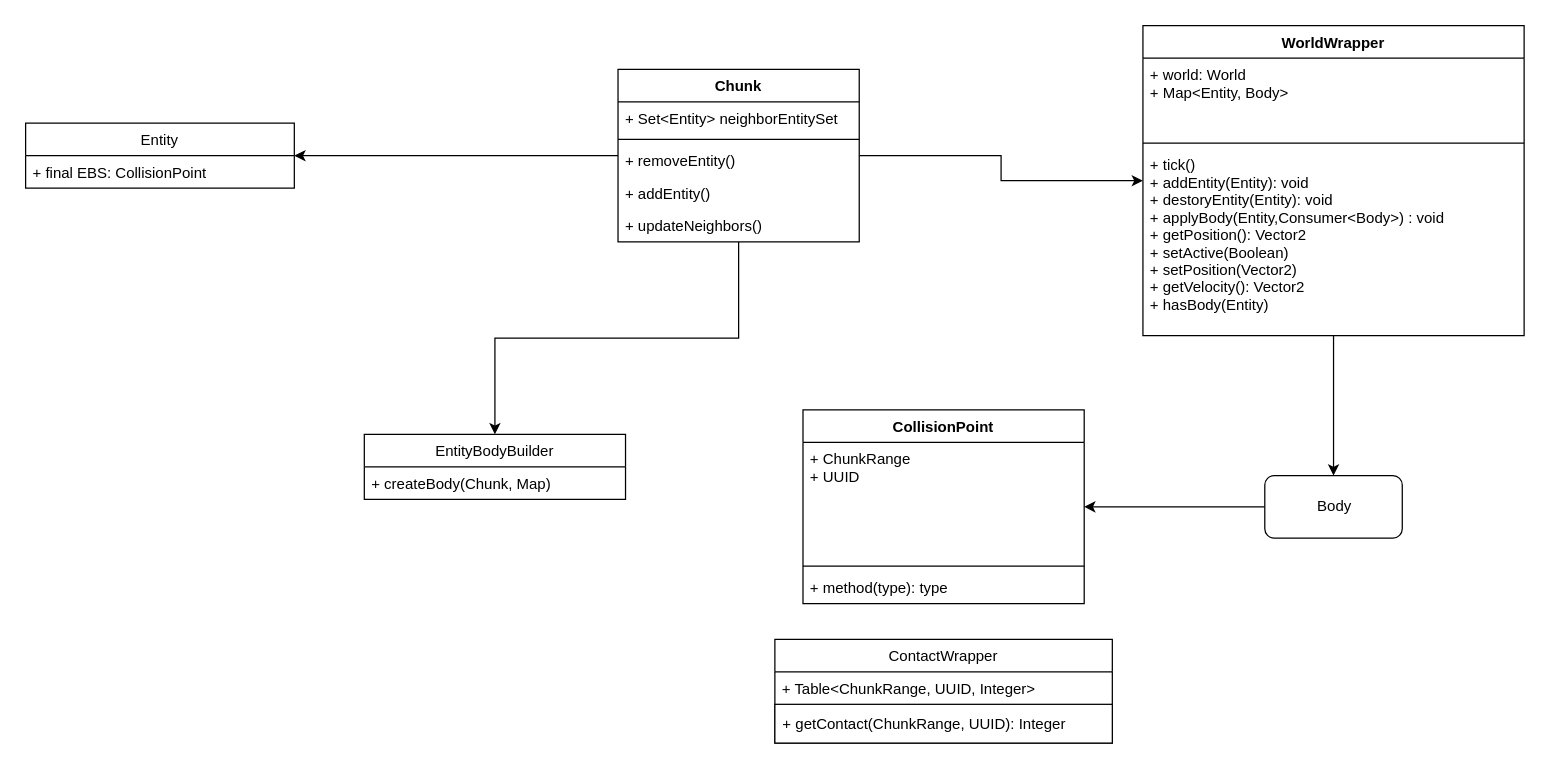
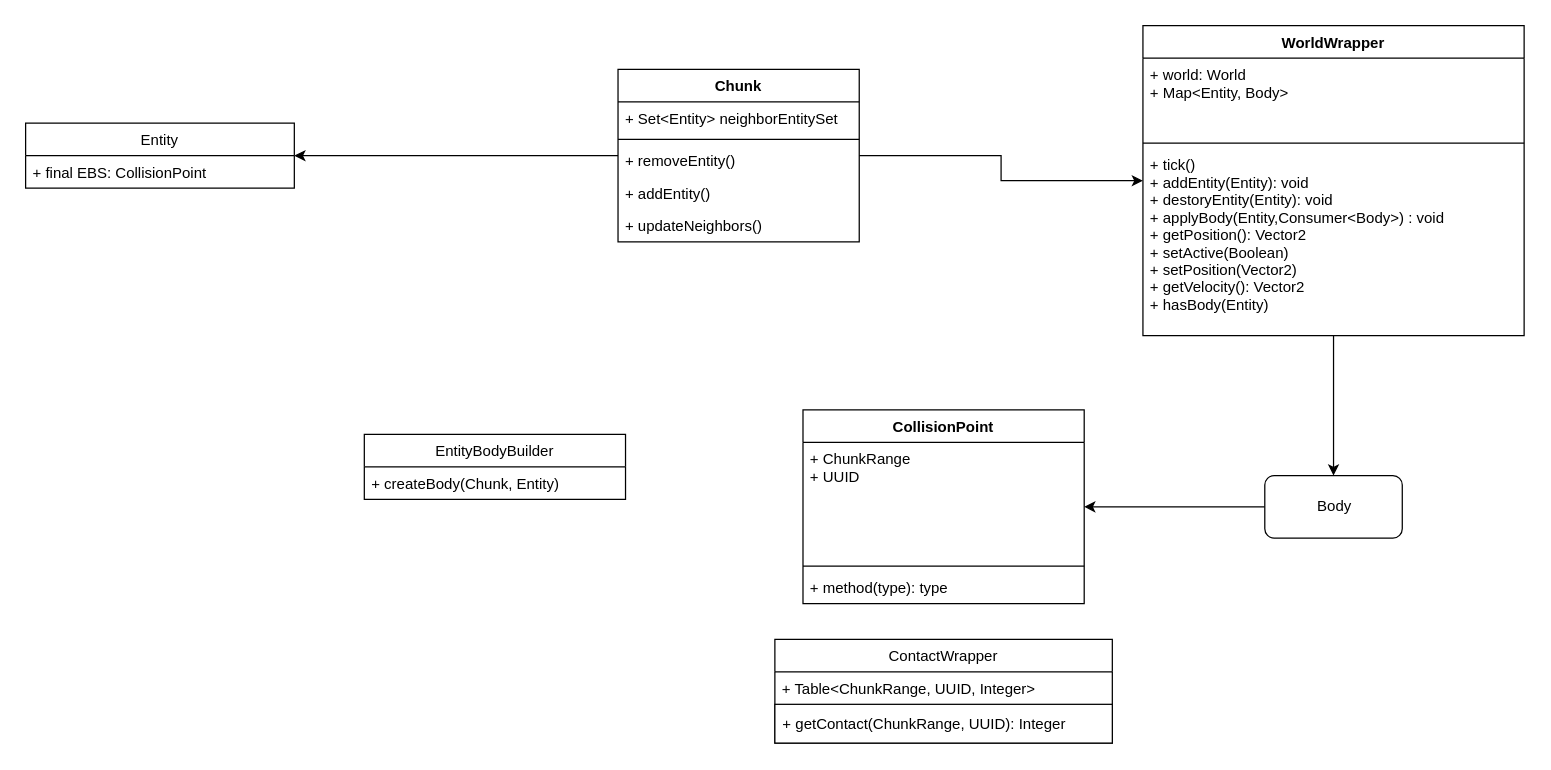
edge "Chunk" -> "EntityBodyBuilder": removed
node "+ createBody(Chunk, Map)": label "+ createBody(Chunk, Map)" -> "+ createBody(Chunk, Entity)"
